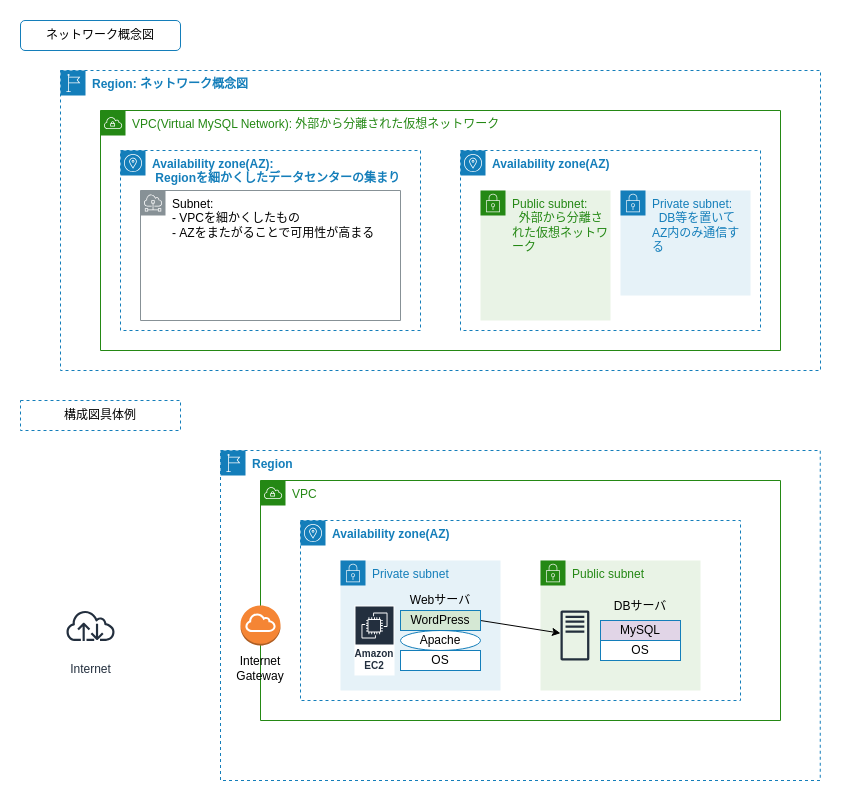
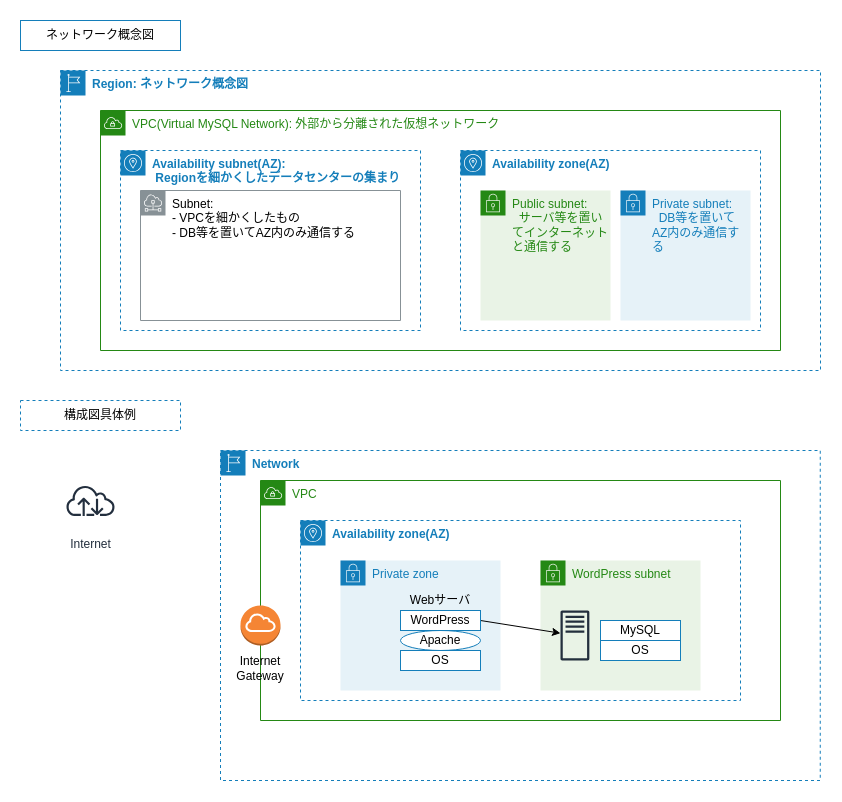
node "ネットワーク概念図": shape rounded rectangle -> rectangle
node "Availability zone(AZ): Regionを細かくしたデータセンターの集まり": label "Availability zone(AZ): Regionを細かくしたデータセンターの集まり" -> "Availability subnet(AZ): Regionを細かくしたデータセンターの集まり"
node "Subnet: - VPCを細かくしたもの - AZをまたがることで可用性が高まる": label "Subnet: - VPCを細かくしたもの - AZをまたがることで可用性が高まる" -> "Subnet: - VPCを細かくしたもの - DB等を置いてAZ内のみ通信する"
node "Public subnet: 外部から分離された仮想ネットワーク": label "Public subnet: 外部から分離された仮想ネットワーク" -> "Public subnet: サーバ等を置いてインターネットと通信する"
node "Private subnet: DB等を置いてAZ内のみ通信する": size 130x105 -> 130x130
node "Region": label "Region" -> "Network"
node "Private subnet": label "Private subnet" -> "Private zone"
node "Public subnet": label "Public subnet" -> "WordPress subnet"
node "DBサーバ": removed
node "WordPress": fillcolor #d5e8d4 -> #ffffff
node "Internet": moved (91, 626) -> (91, 501)
node "MySQL": fillcolor #e1d5e7 -> #ffffff
node "Amazon EC2": removed
